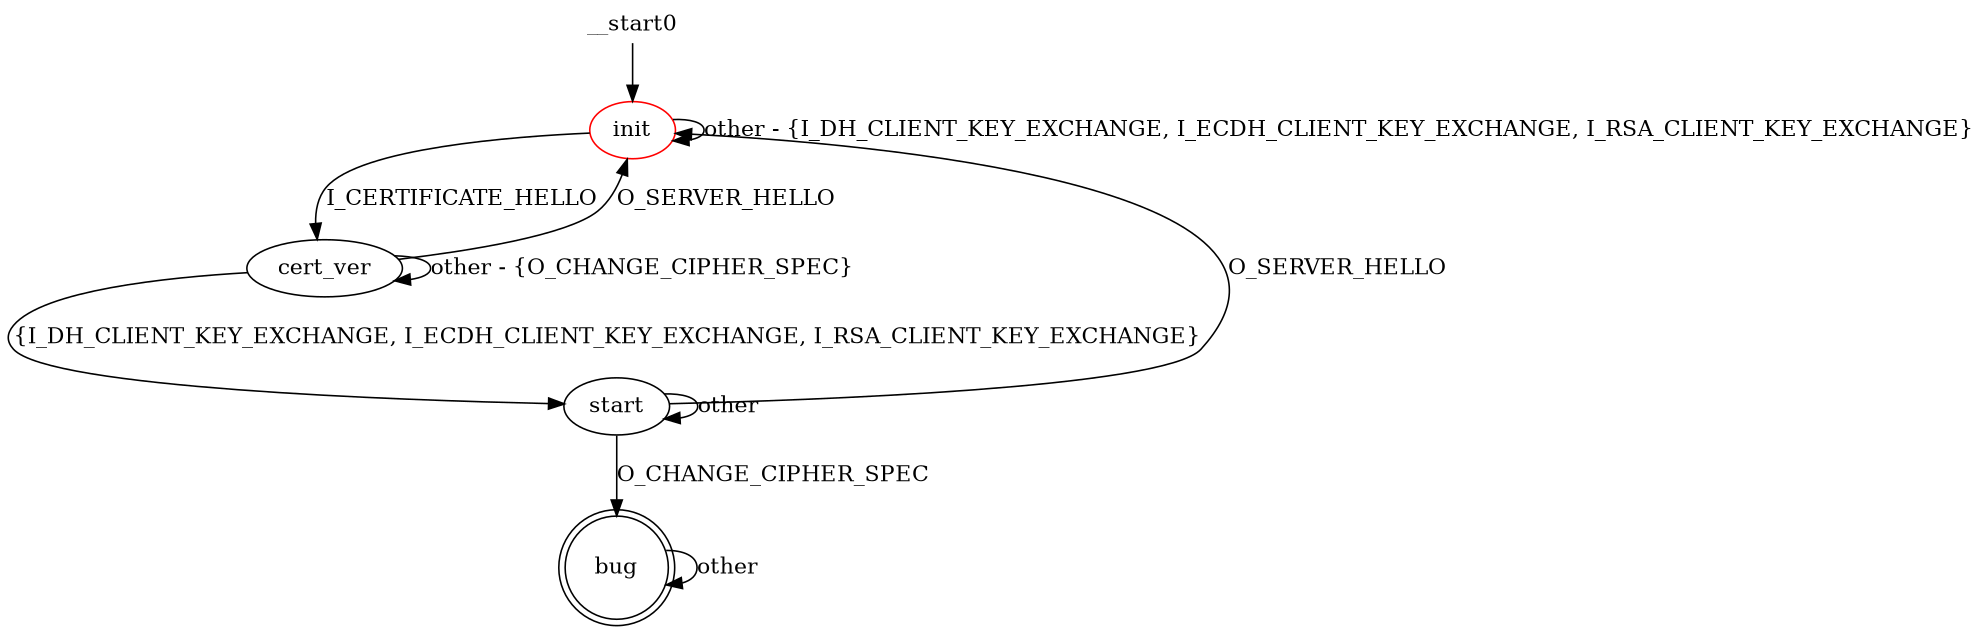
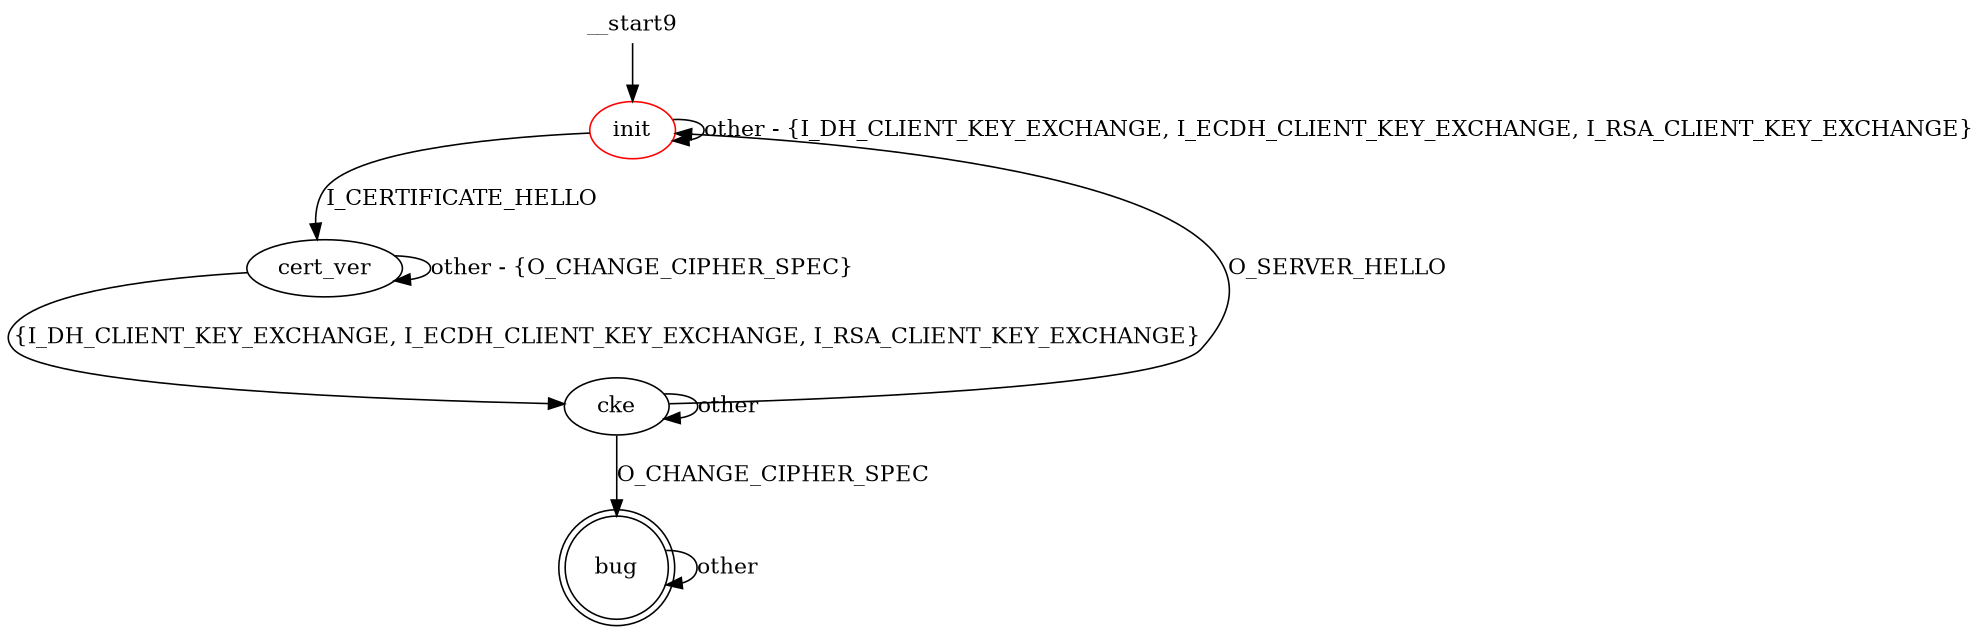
node "__start0": label "__start0" -> "__start9"
edge "cert_ver" -> "init": removed, label "O_SERVER_HELLO"
node "start": label "start" -> "cke"
